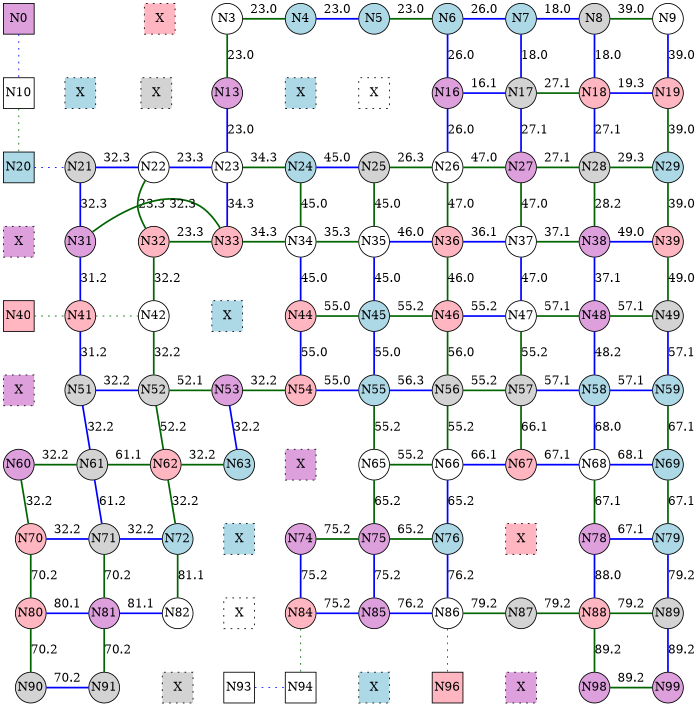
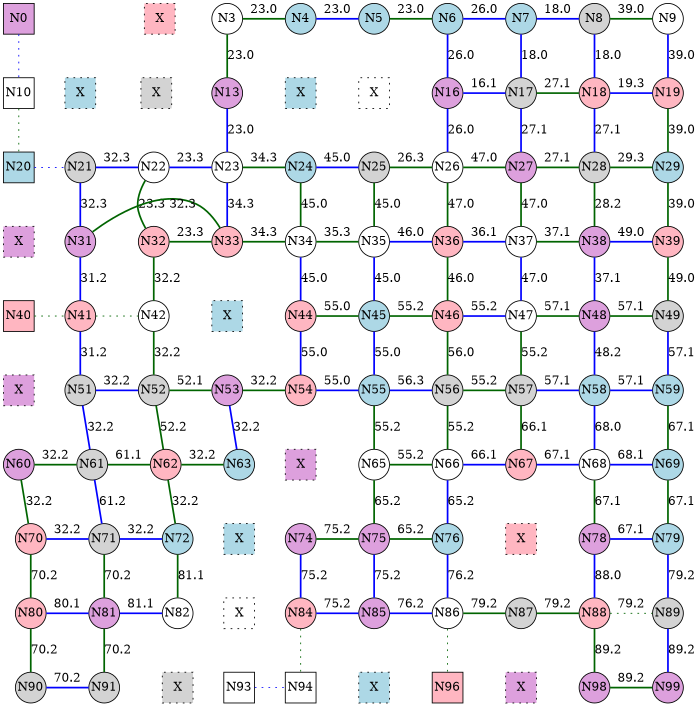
edge "N88" -- "N89": style bold -> dotted
